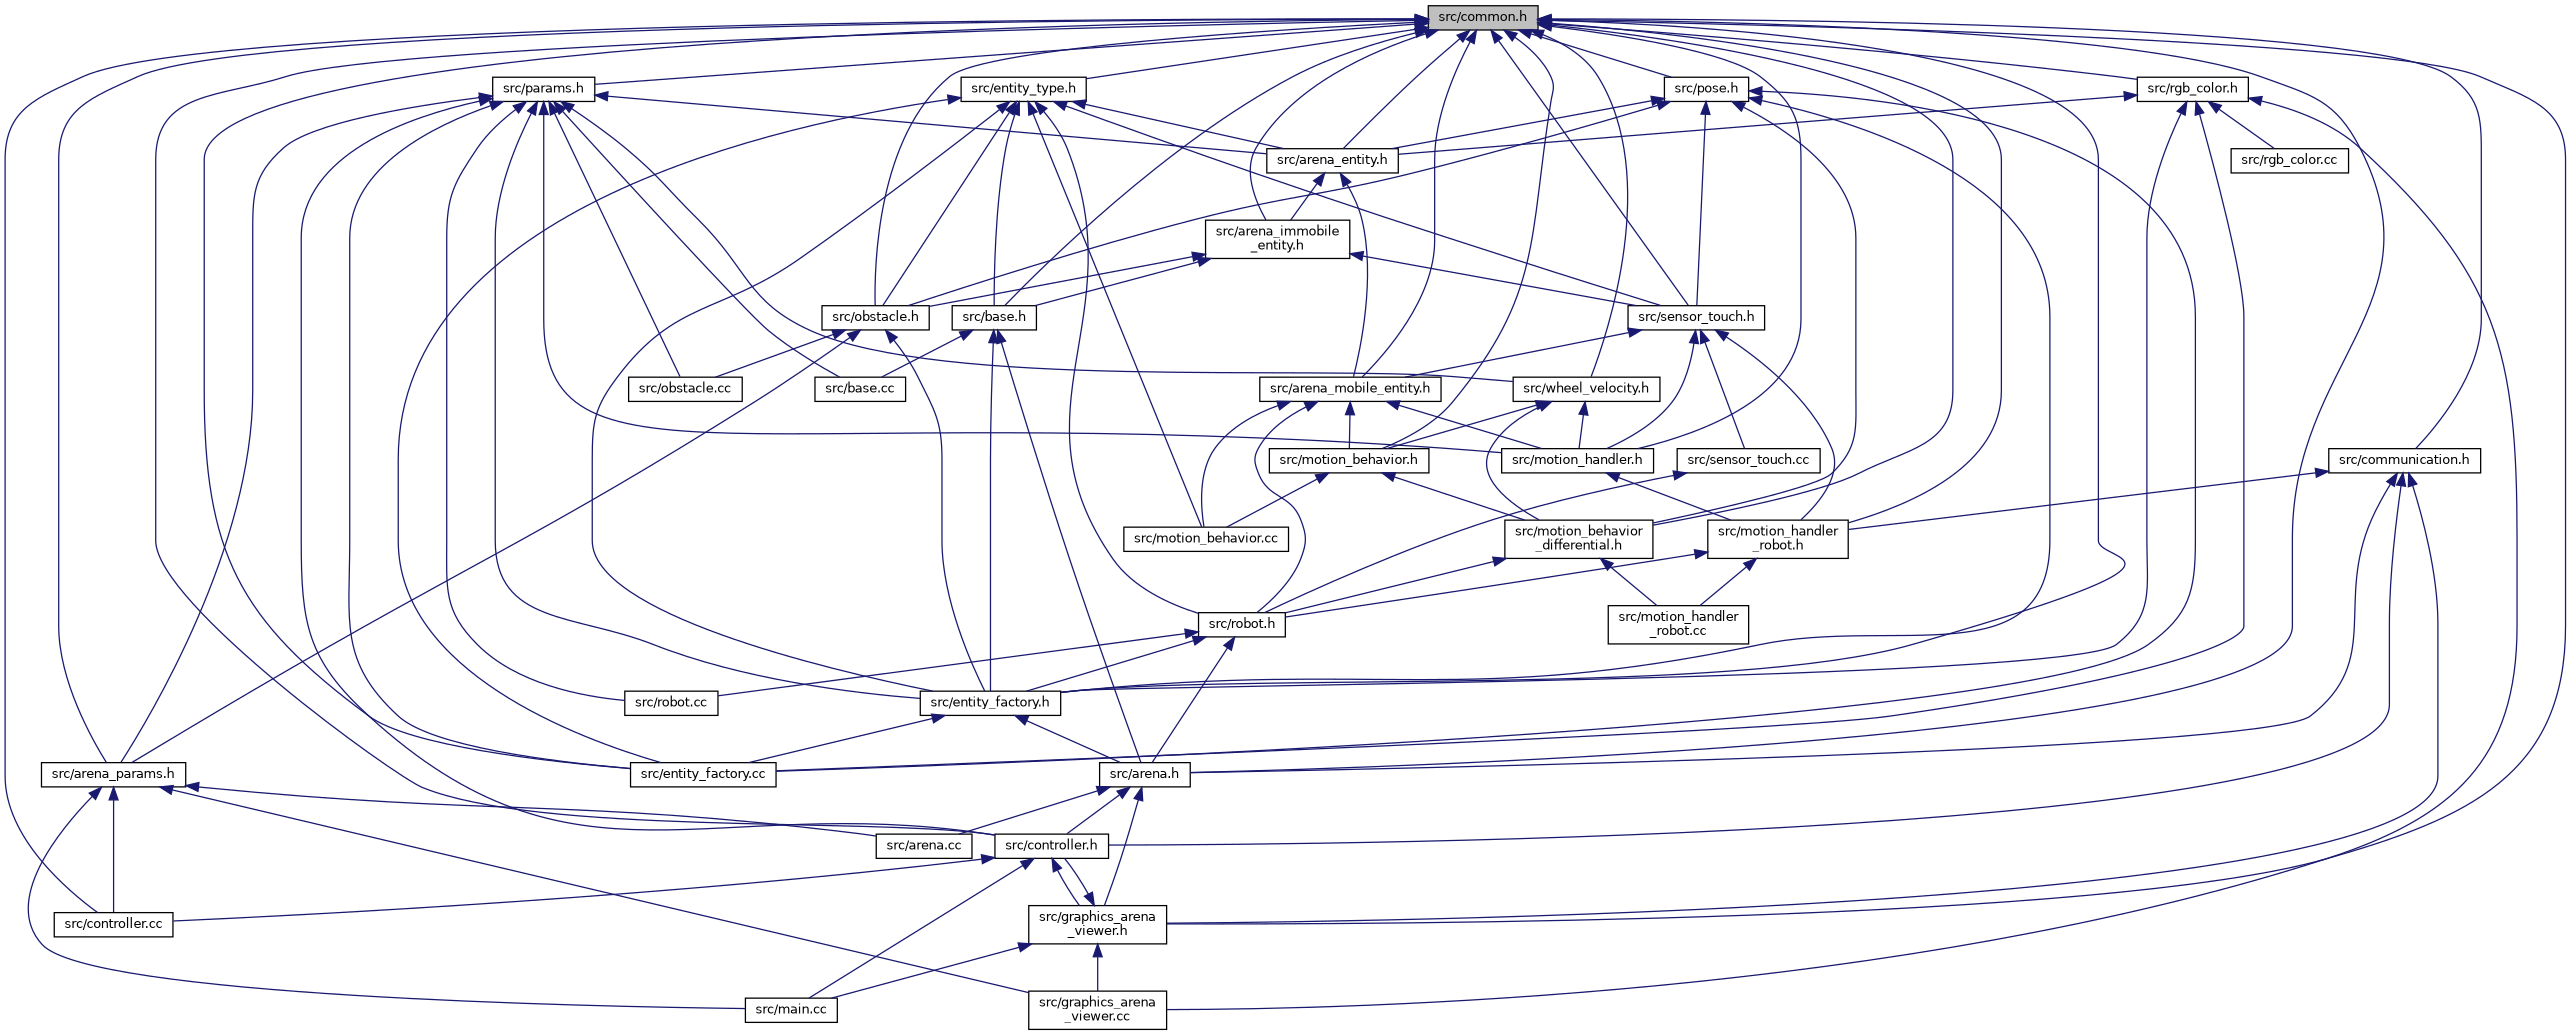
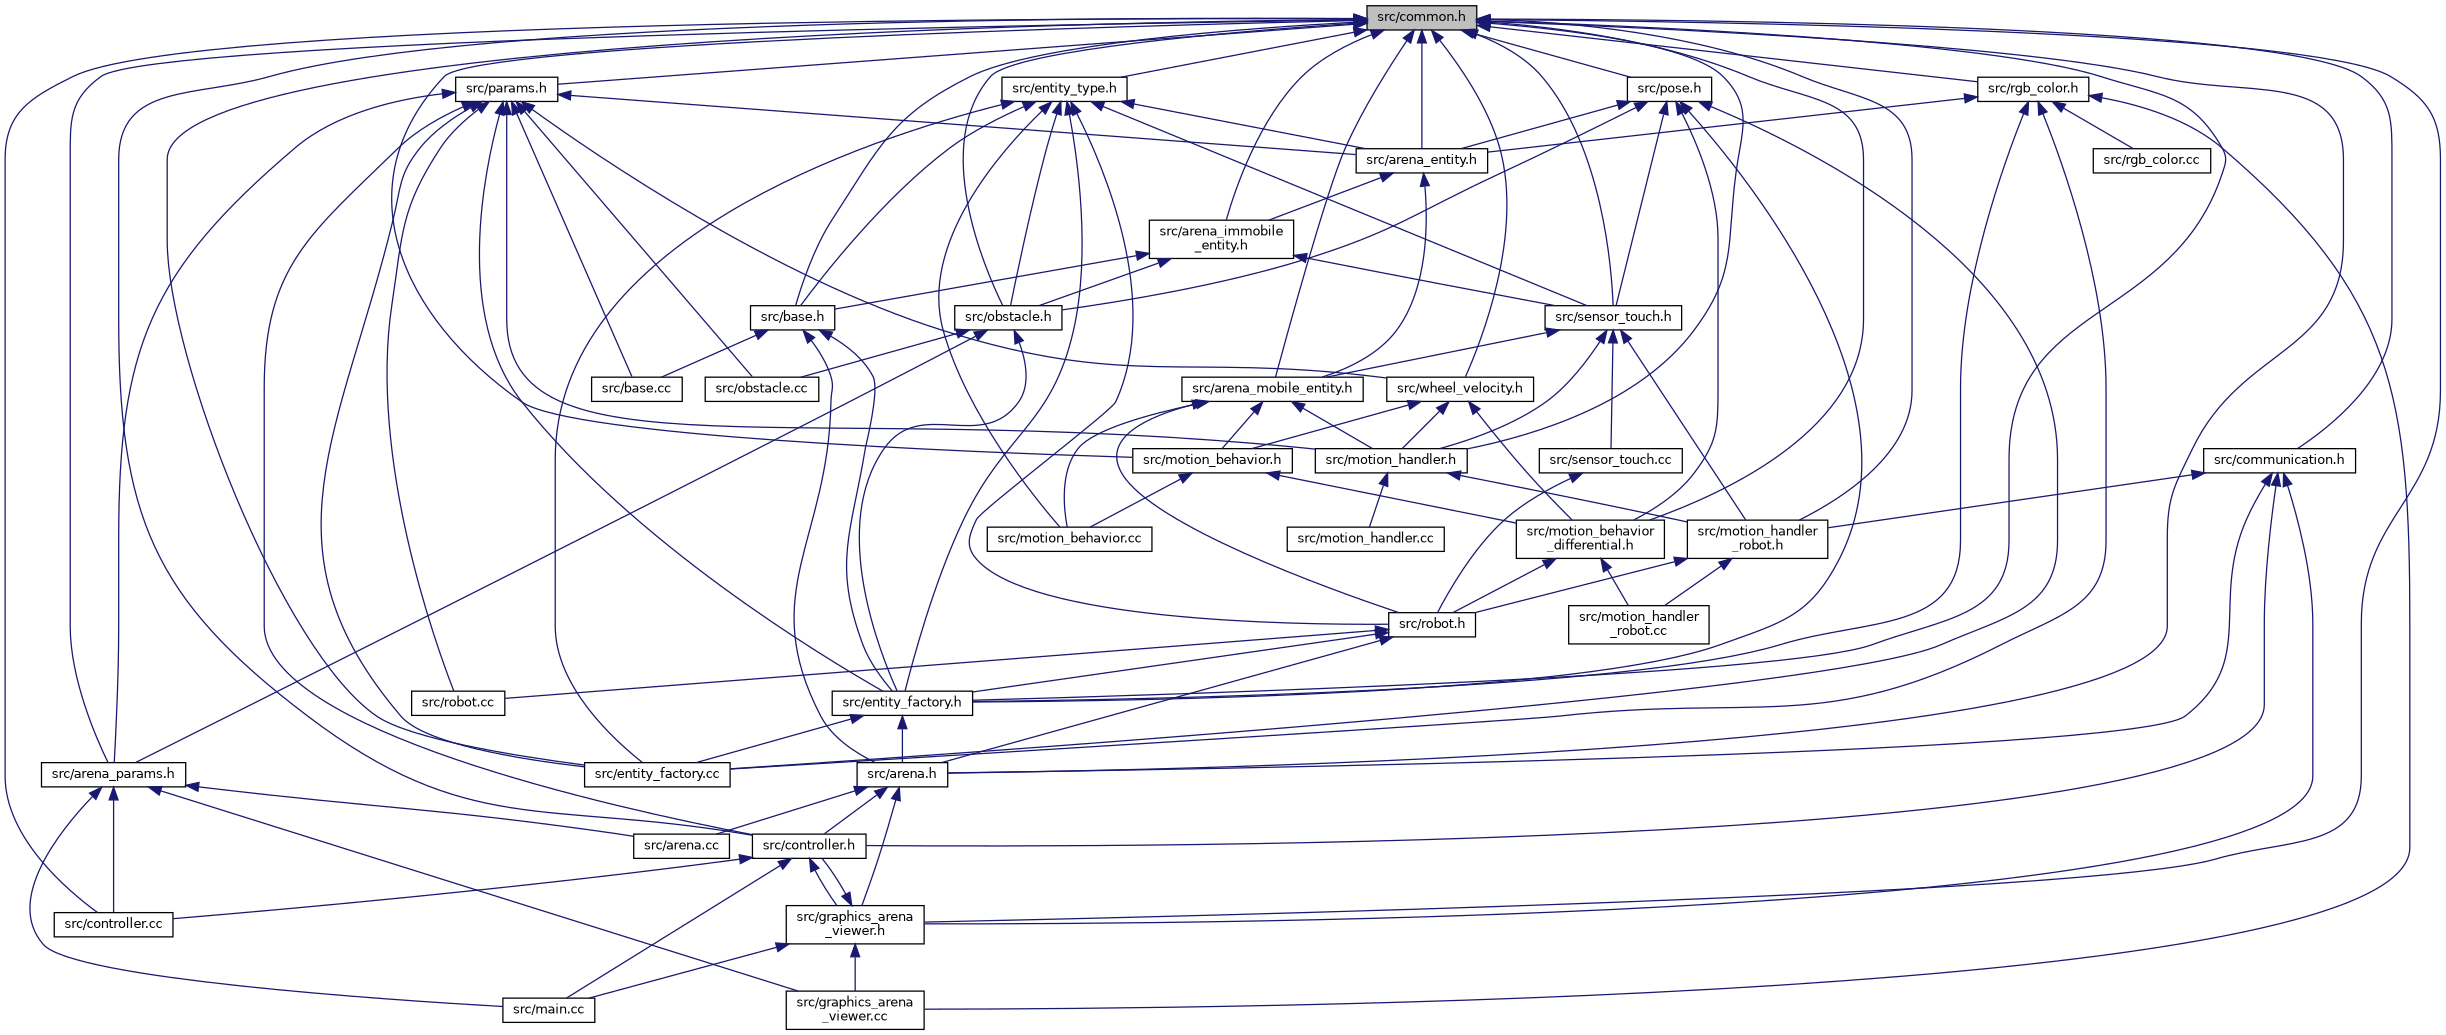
node "src/motion_handler.cc": added
